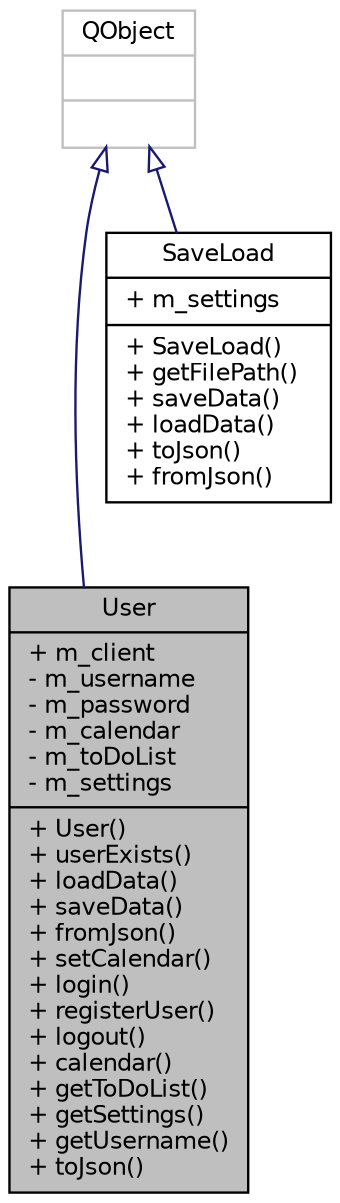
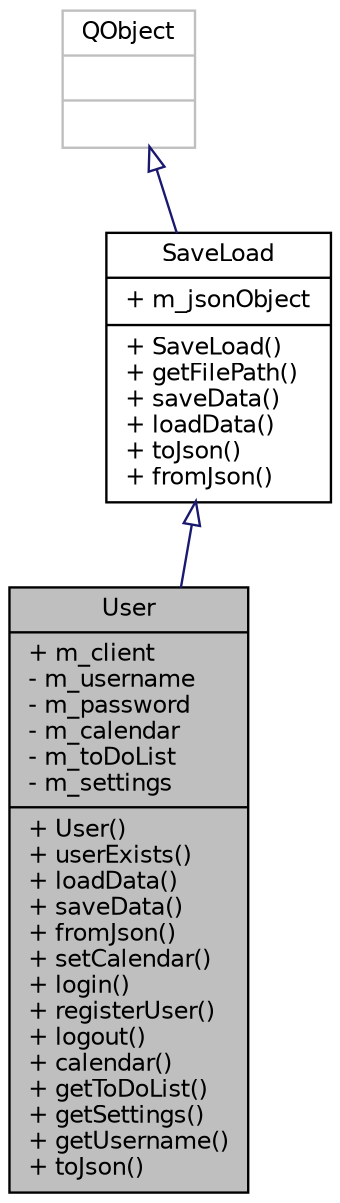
node "SaveLoad": text "+ m_settings" -> "+ m_jsonObject"
edge "User" -> "QObject": now "User" -> "SaveLoad"
